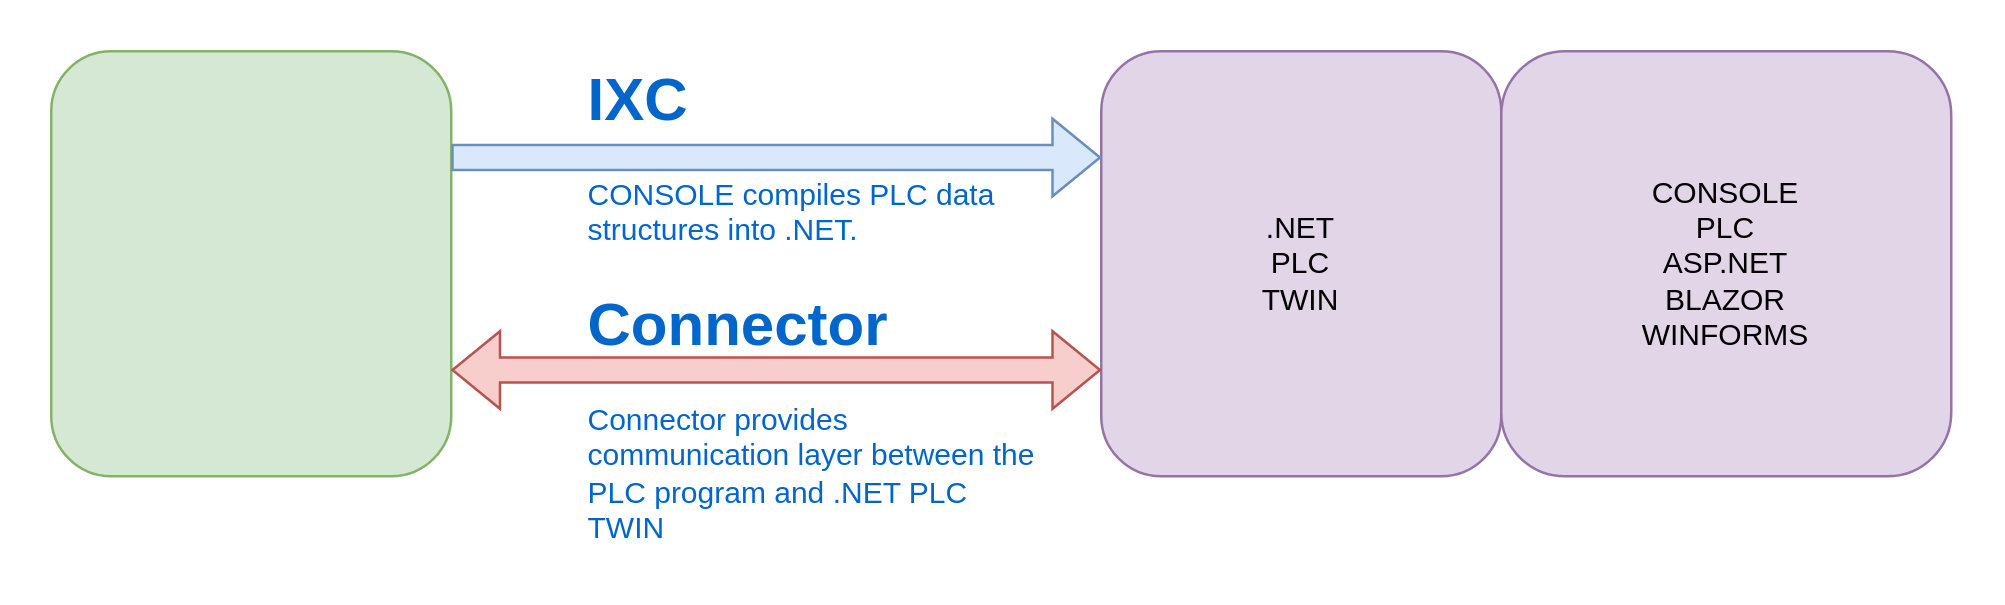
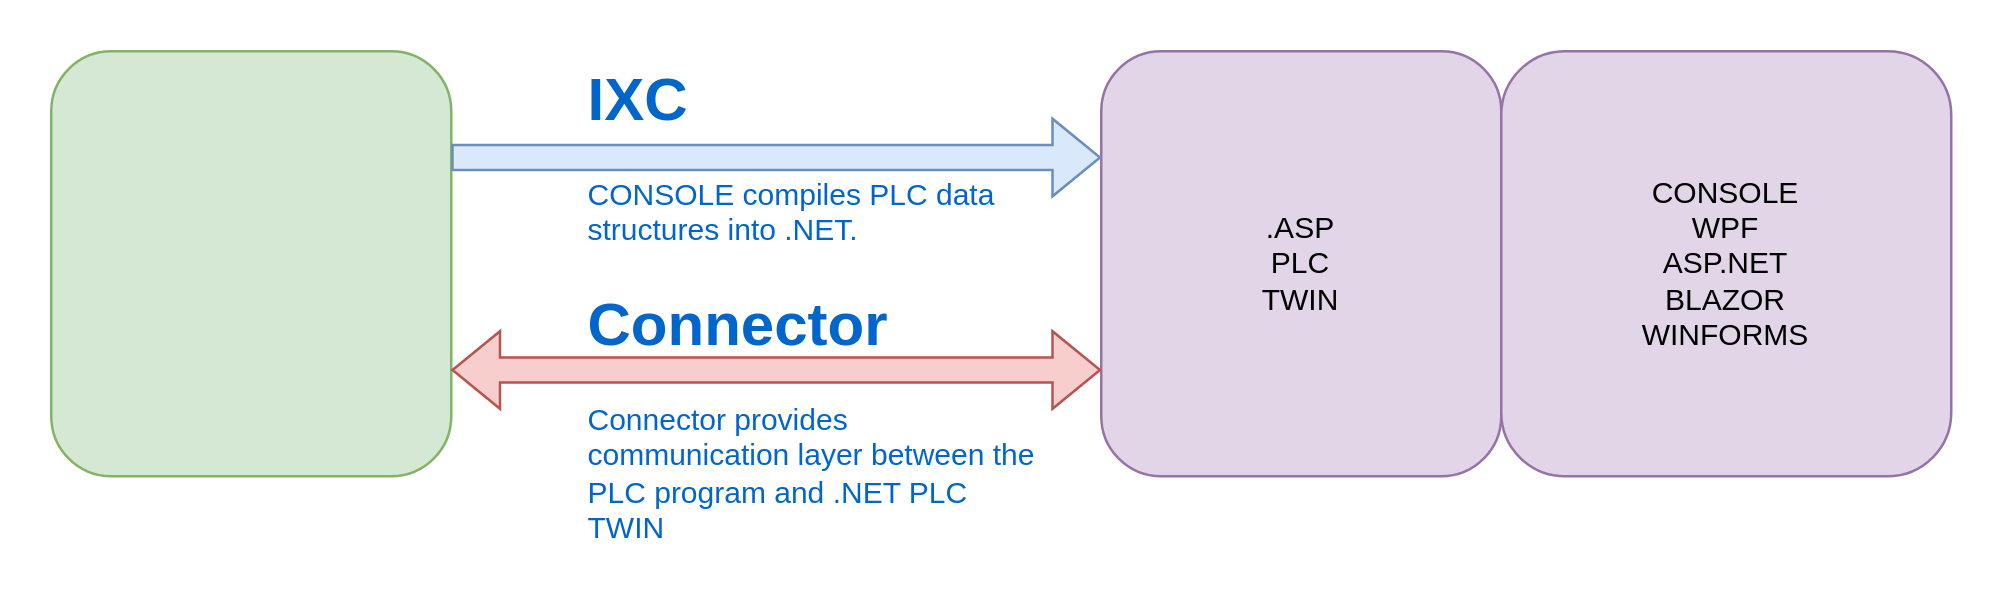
node ".NET PLC TWIN": label ".NET PLC TWIN" -> ".ASP PLC TWIN"
node "CONSOLE PLC ASP.NET BLAZOR WINFORMS": label "CONSOLE PLC ASP.NET BLAZOR WINFORMS" -> "CONSOLE WPF ASP.NET BLAZOR WINFORMS"
